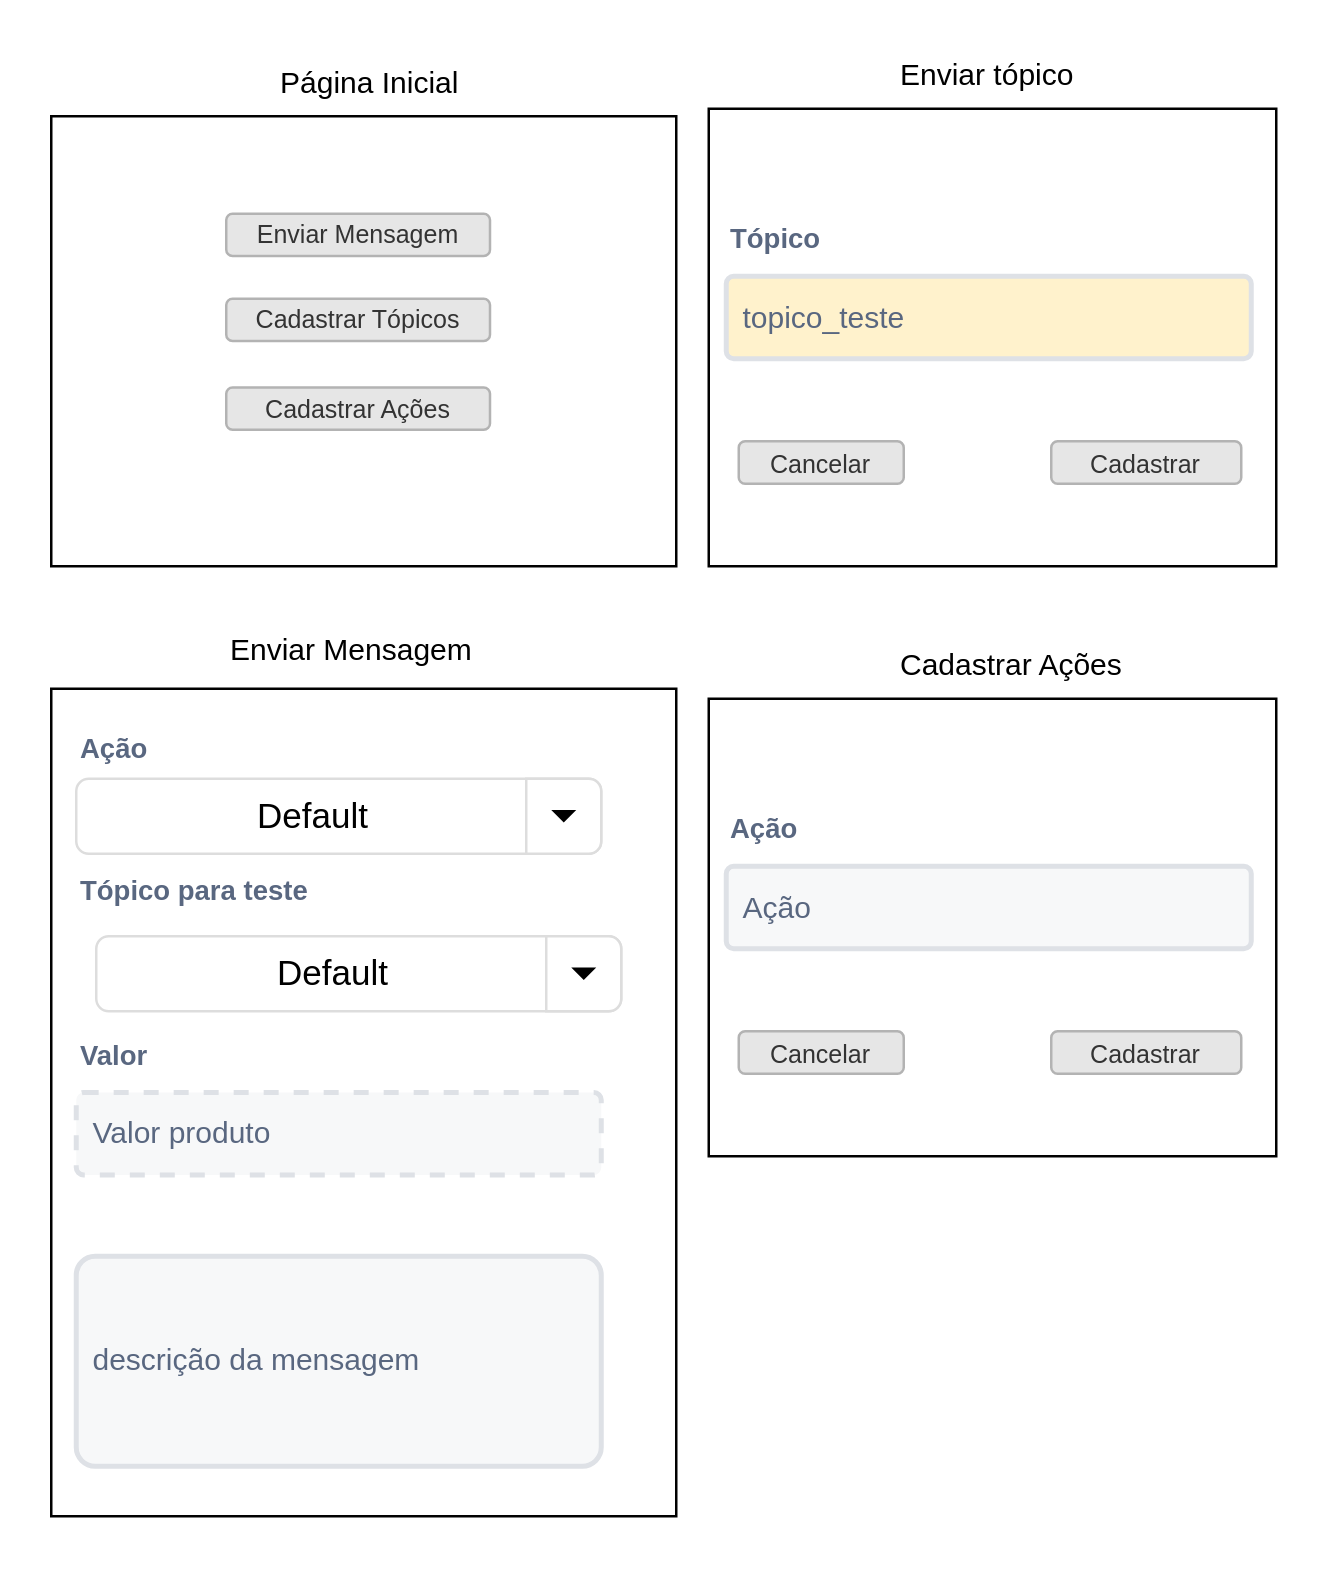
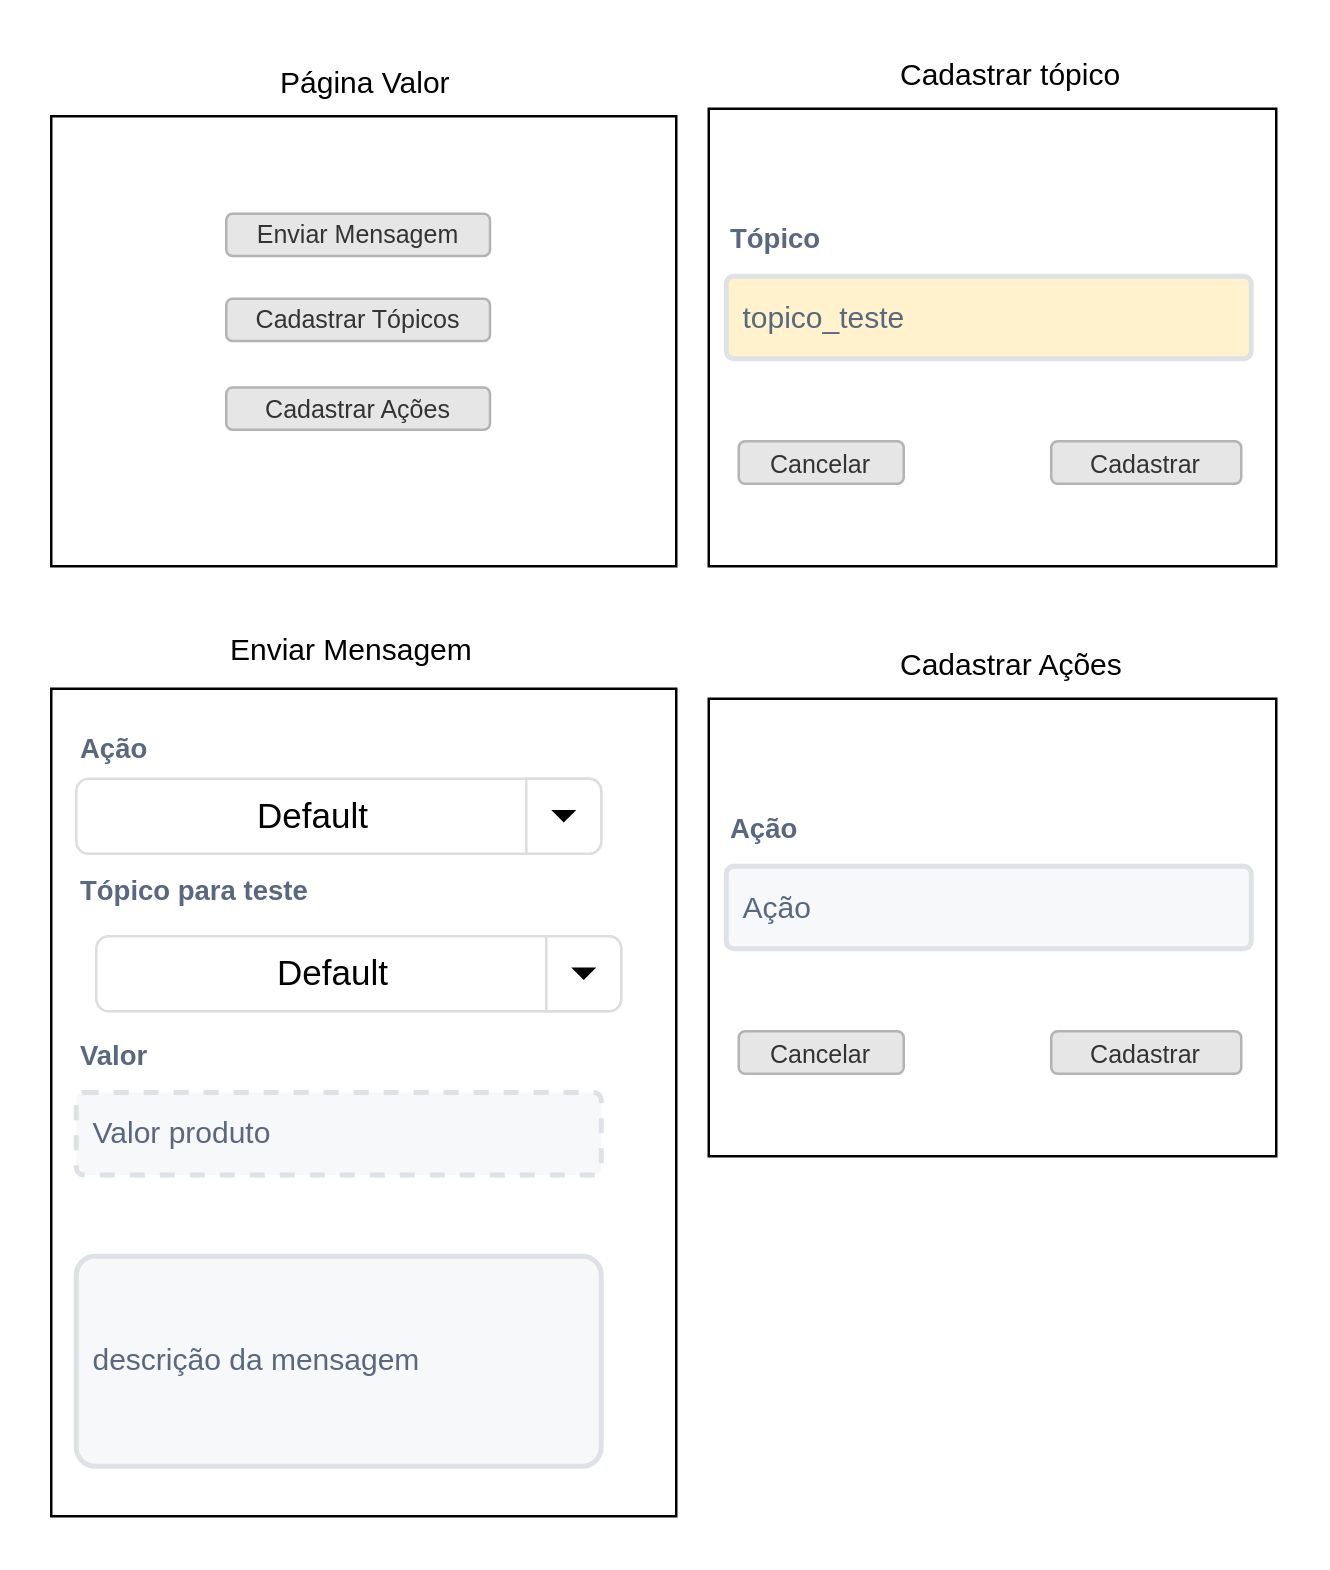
node "Enviar tópico": label "Enviar tópico" -> "Cadastrar tópico"
node "Página Inicial": label "Página Inicial" -> "Página Valor"
